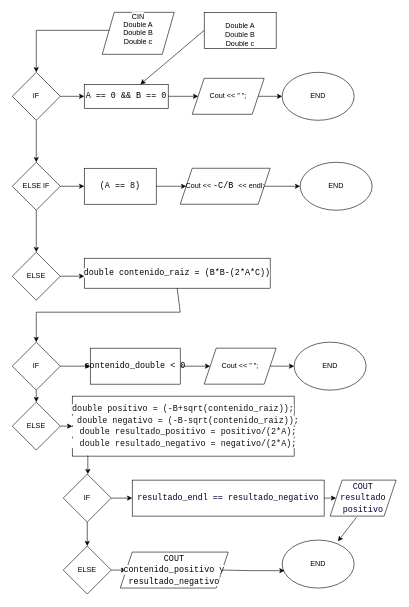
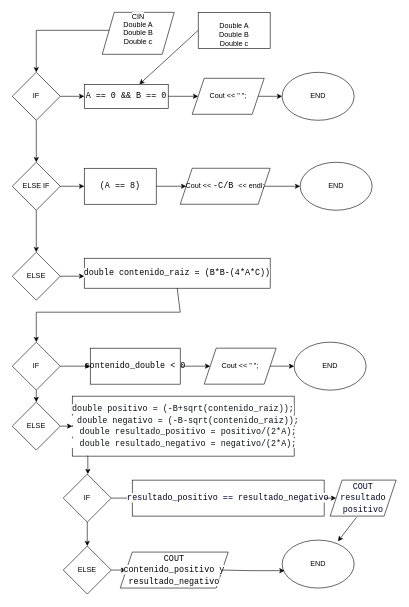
node "Double A Double B Double c": moved (240, 30) -> (234, 30)
node "double contenido_raiz = (B*B-(2*A*C))": label "double contenido_raiz = (B*B-(2*A*C))" -> "double contenido_raiz = (B*B-(4*A*C))"
node "resultado_endl == resultado_negativo": label "resultado_endl == resultado_negativo" -> "resultado_positivo == resultado_negativo"
